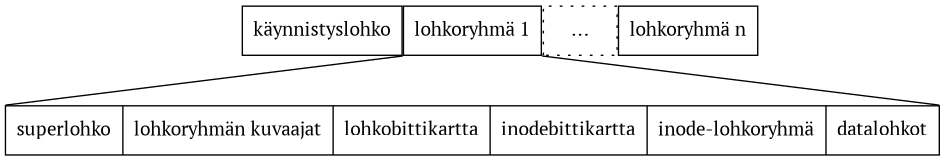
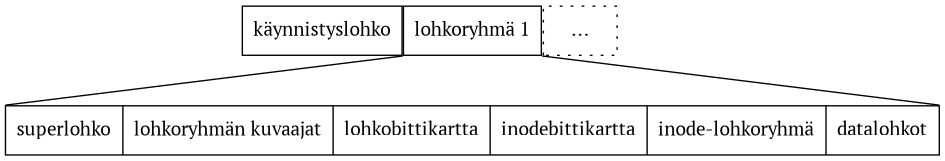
node "lohkoryhmä n": removed
